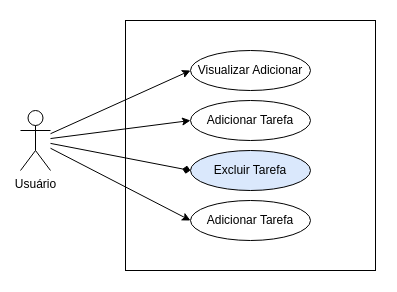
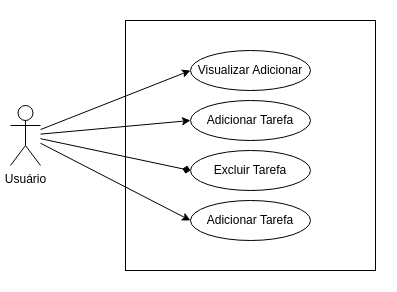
node "Usuário": moved (36, 141) -> (26, 136)
node "Excluir Tarefa": fillcolor #dae8fc -> #ffffff
